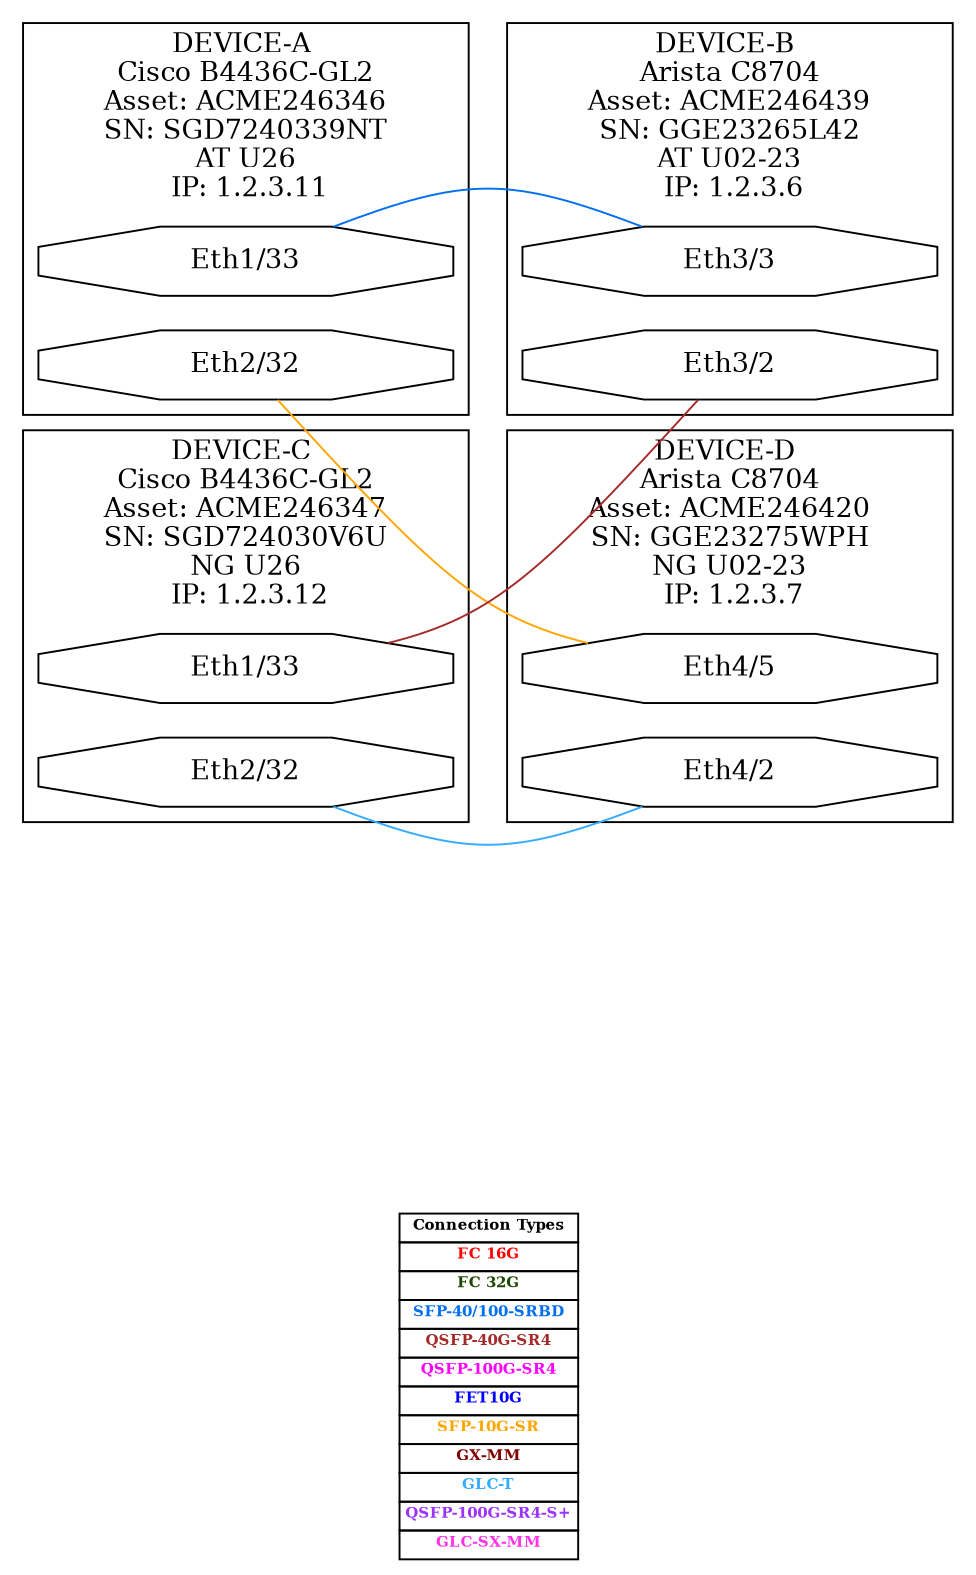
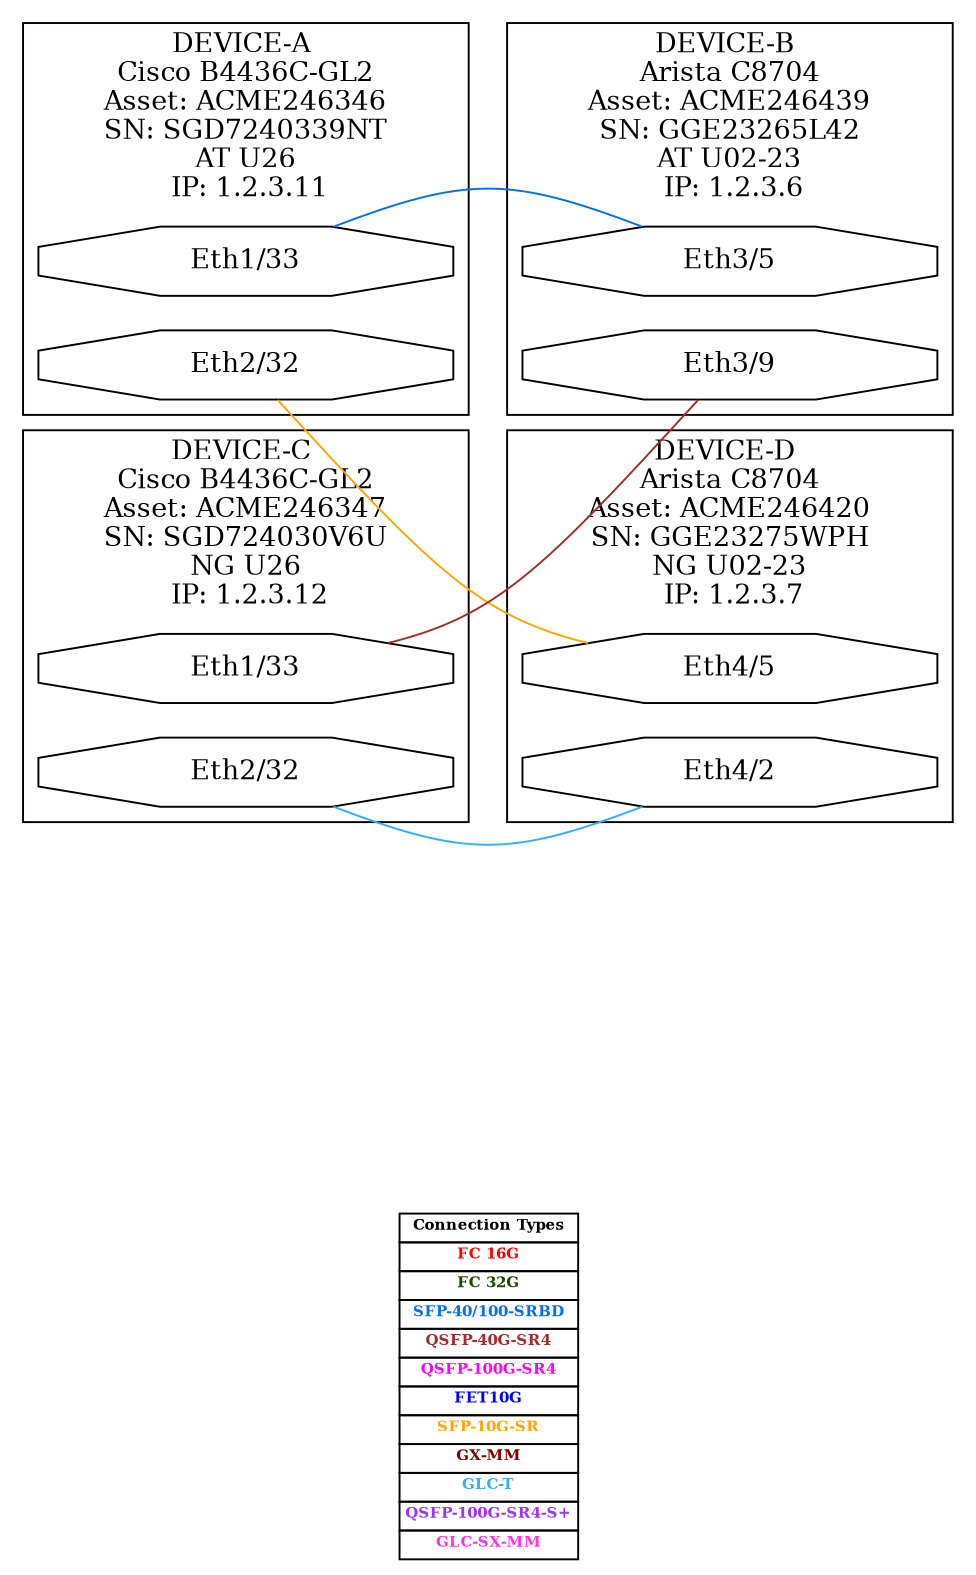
node "Eth3/3": label "Eth3/3" -> "Eth3/5"
node "Eth3/2": label "Eth3/2" -> "Eth3/9"
